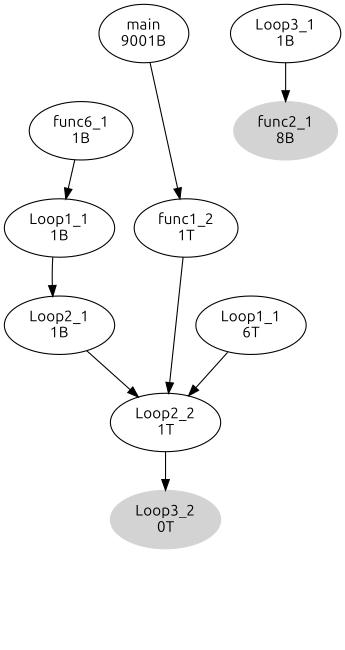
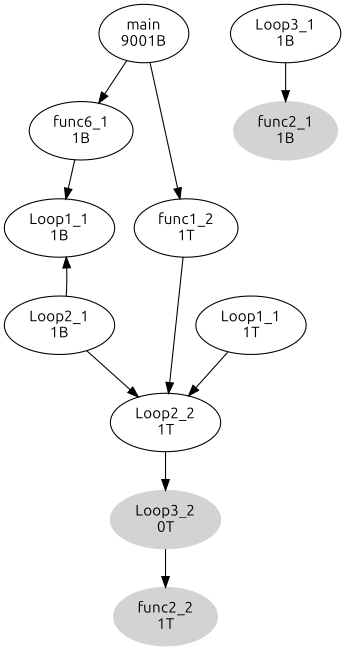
edge "main 9001B" -> "func6_1 1B": added
node "func2_1 8B": label "func2_1 8B" -> "func2_1 1B"
edge "Loop1_1 1B" -> "Loop2_1 1B": reversed
node "Loop1_1 6T": label "Loop1_1 6T" -> "Loop1_1 1T"
node "func2_2 1T": added
